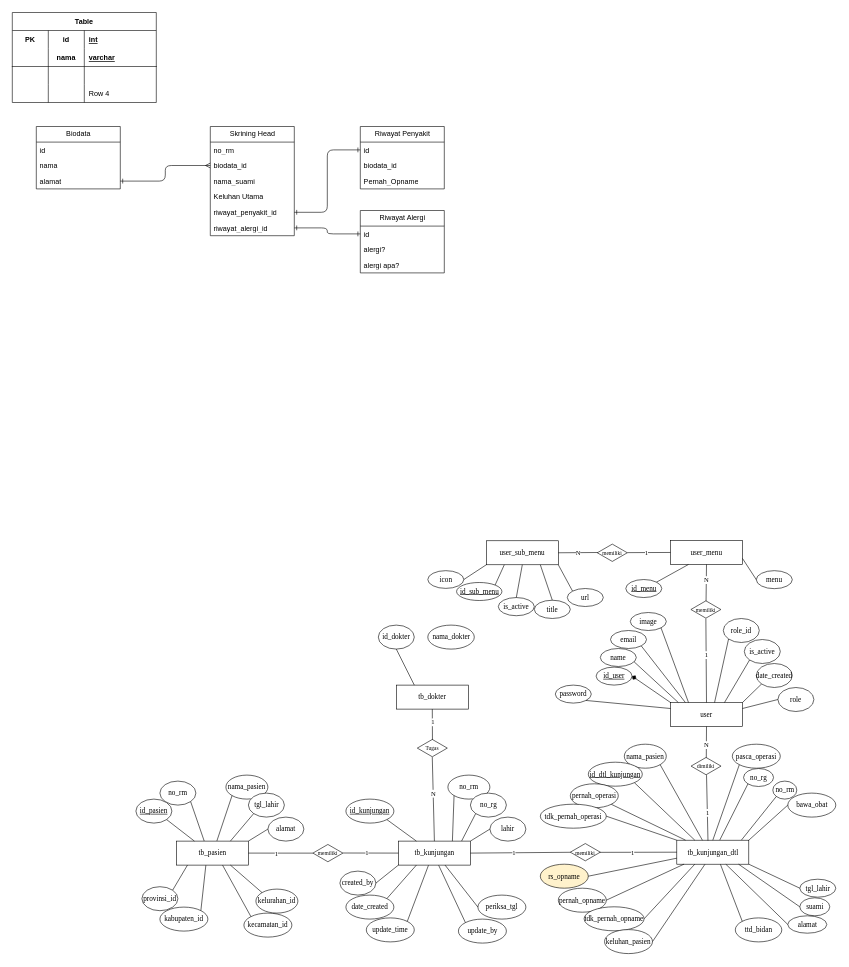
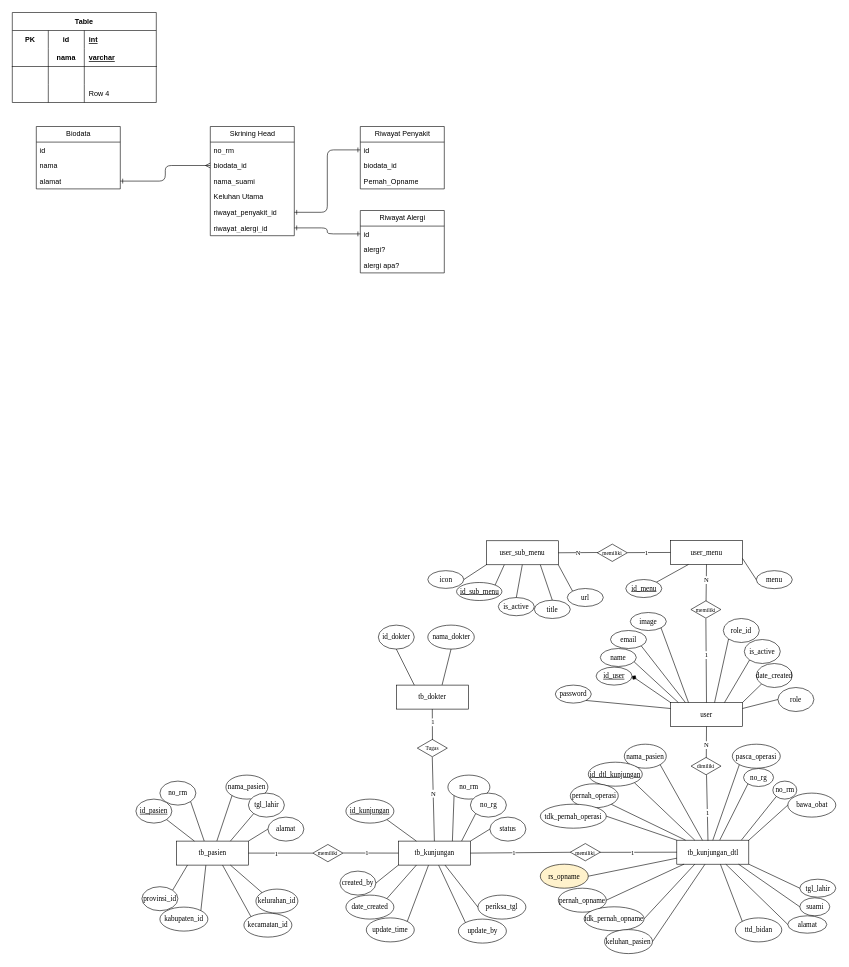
edge "nama_dokter" -- "tb_dokter": added
node "lahir": label "lahir" -> "status"
